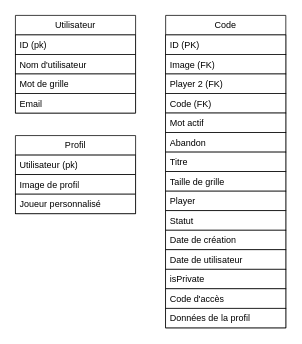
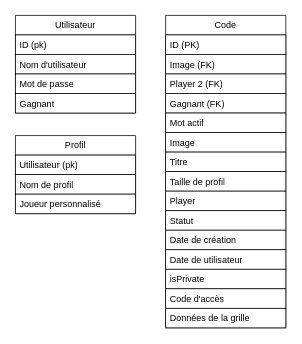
node "Mot de grille": label "Mot de grille" -> "Mot de passe"
node "Email": label "Email" -> "Gagnant"
node "Code (FK)": label "Code (FK)" -> "Gagnant (FK)"
node "Abandon": label "Abandon" -> "Image"
node "Taille de grille": label "Taille de grille" -> "Taille de profil"
node "Image de profil": label "Image de profil" -> "Nom de profil"
node "Données de la profil": label "Données de la profil" -> "Données de la grille"
